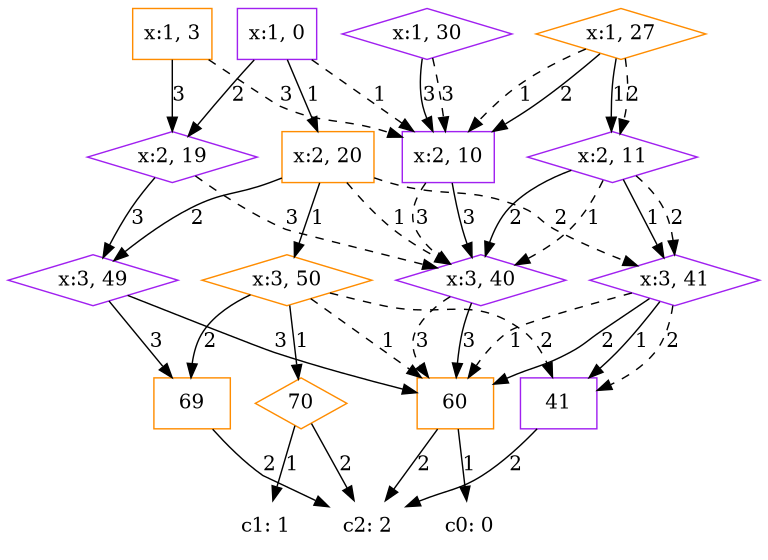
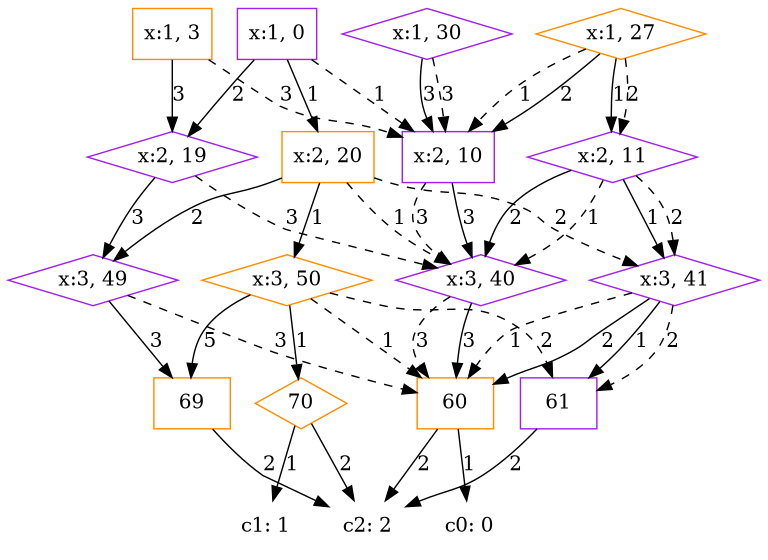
edge "x:3, 50" -> "69": label "2" -> "5"
edge "x:3, 49" -> "60": style solid -> dashed
node "41": label "41" -> "61"
